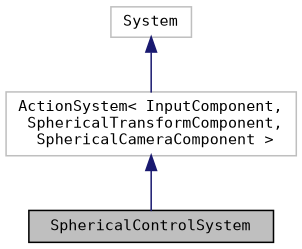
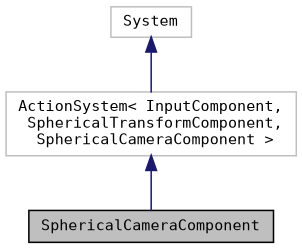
node "SphericalControlSystem": label "SphericalControlSystem" -> "SphericalCameraComponent"
